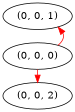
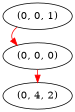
edge "(0, 0, 0)" -> "(0, 0, 1)": reversed
node "(0, 0, 2)": label "(0, 0, 2)" -> "(0, 4, 2)"
